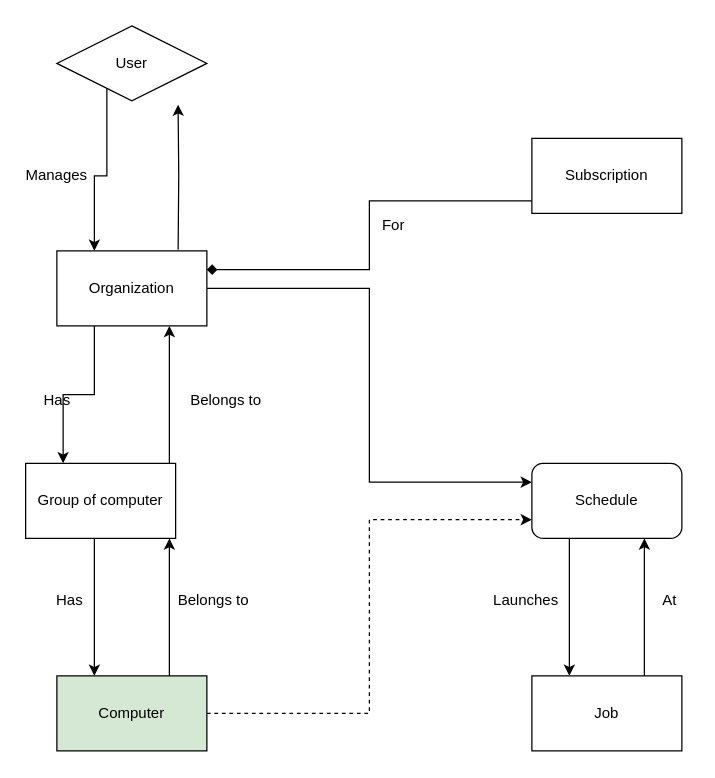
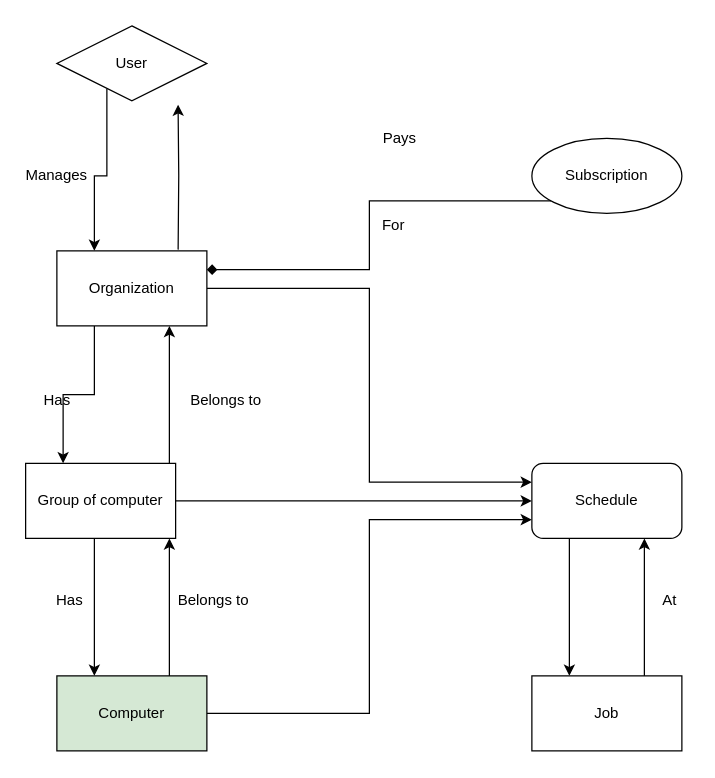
node "Pays": added
node "Subscription": shape rectangle -> ellipse
edge "Group of computer" -> "Schedule": added
node "Launches": removed
edge "Computer" -> "Schedule": style dashed -> solid
